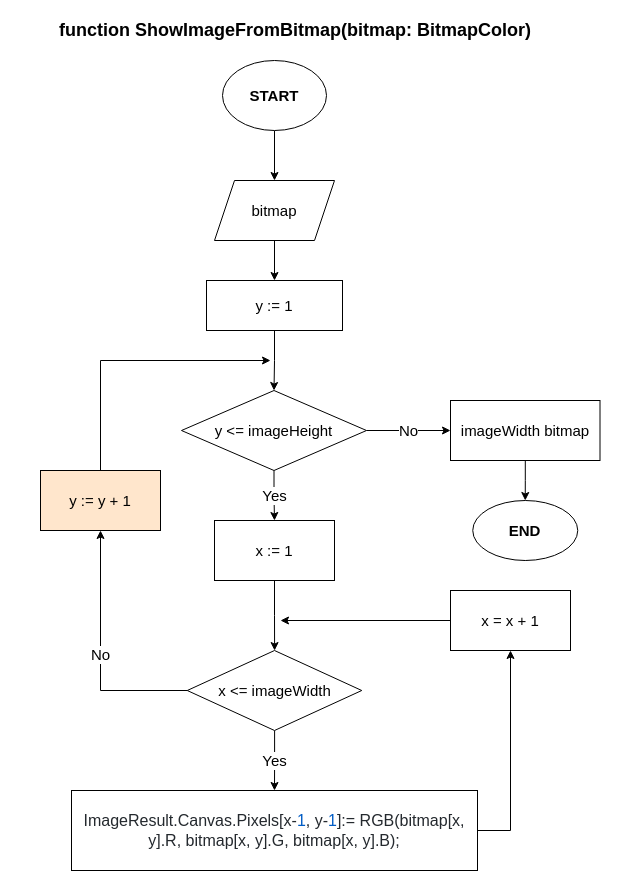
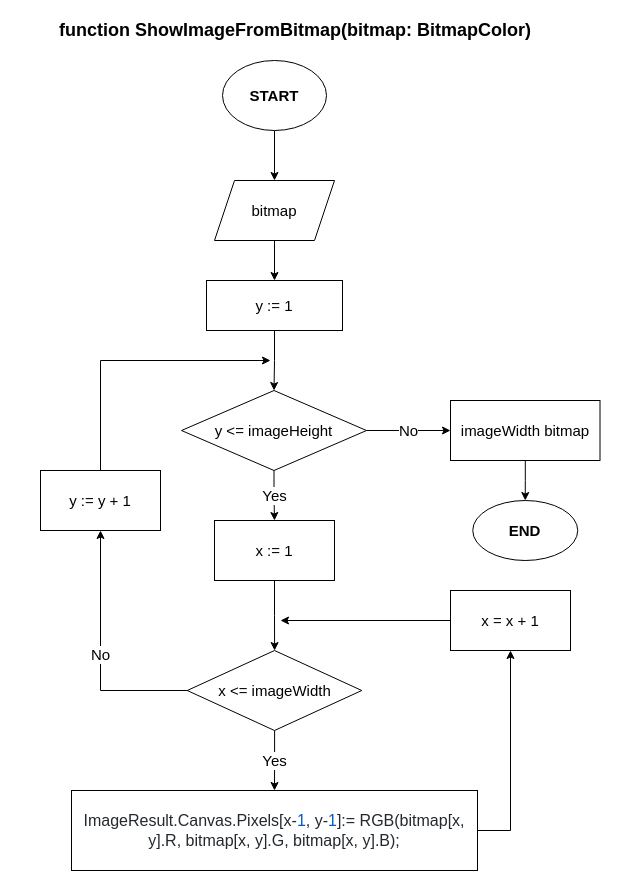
node "y := y + 1": fillcolor #ffe6cc -> #ffffff
